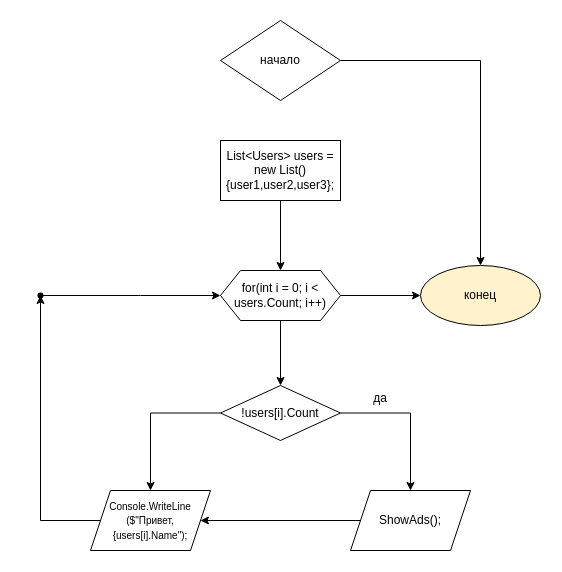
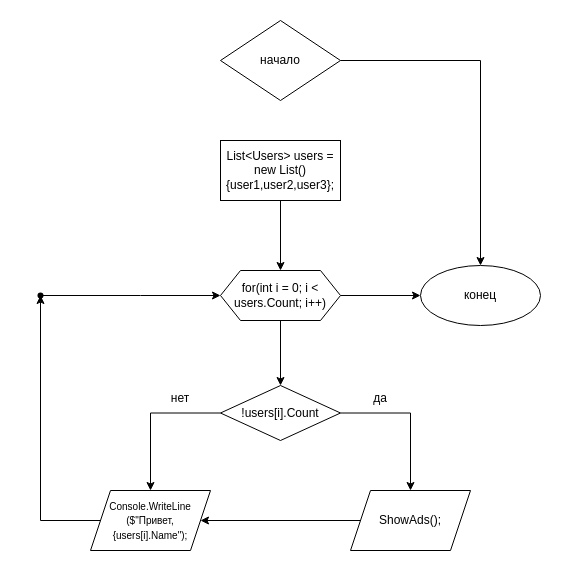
node "конец": fillcolor #fff2cc -> #ffffff
node "нет": added
